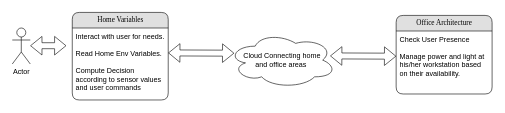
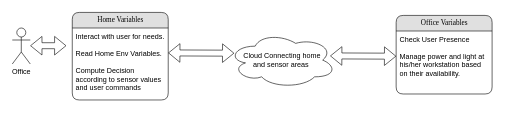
node "Office Architecture": label "Office Architecture" -> "Office Variables"
node "Cloud Connecting home and office areas": label "Cloud Connecting home and office areas" -> "Cloud Connecting home and sensor areas"
node "Actor": label "Actor" -> "Office"
